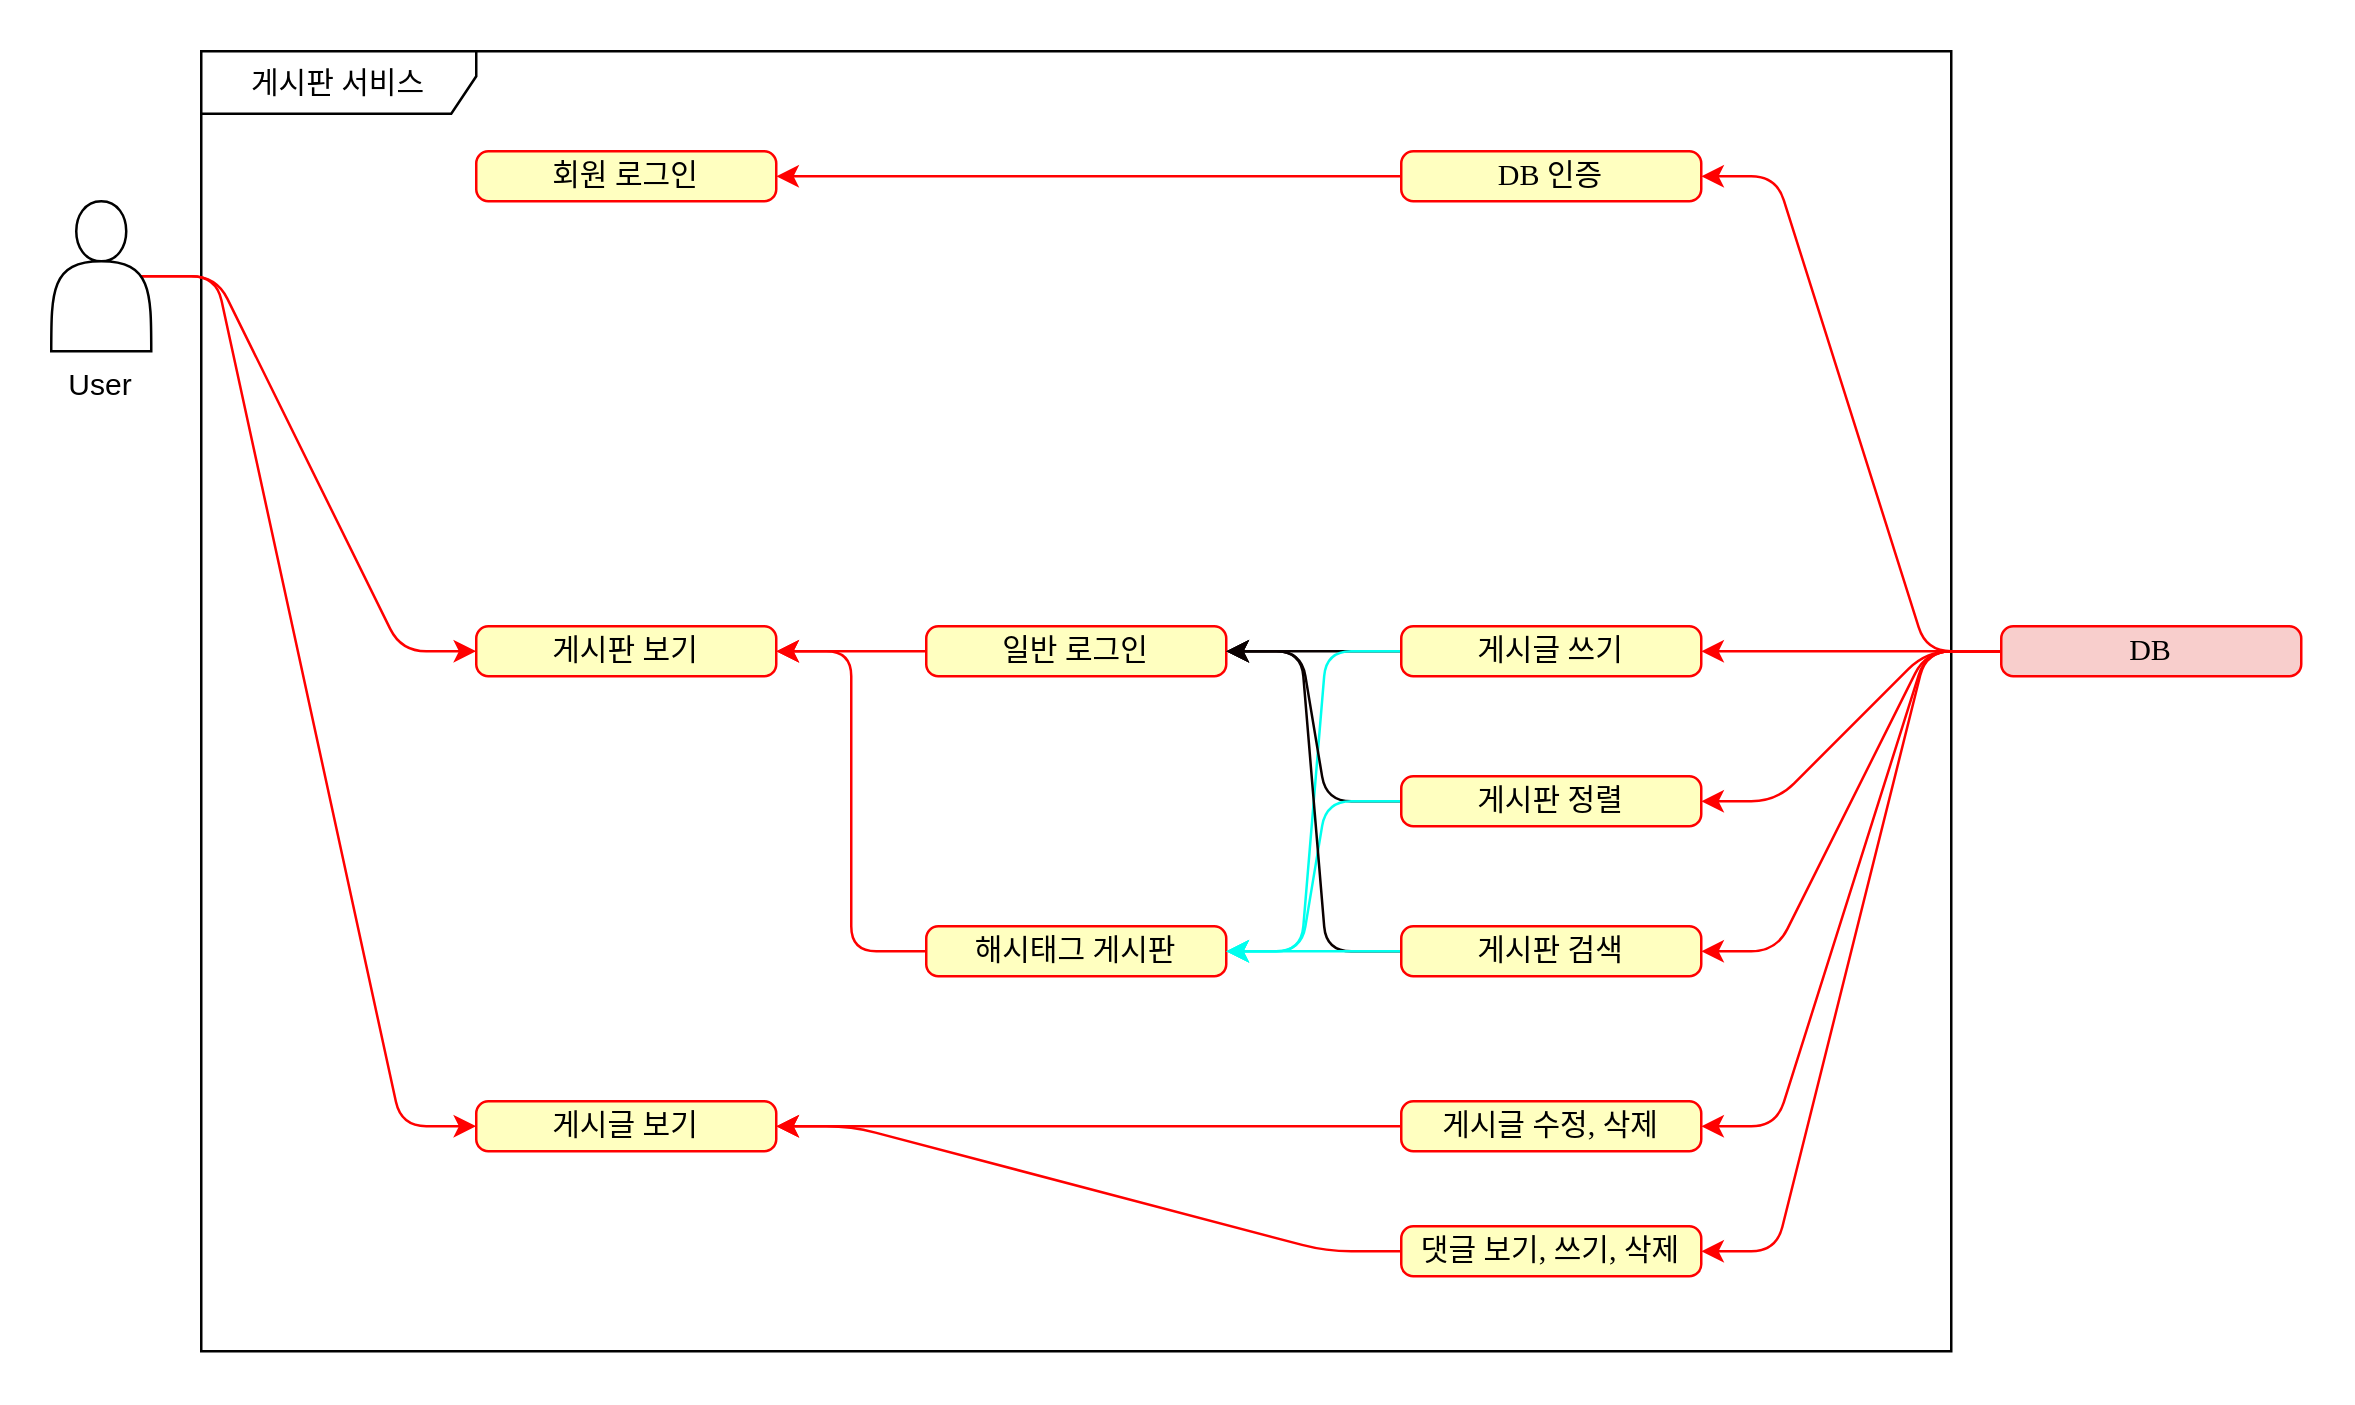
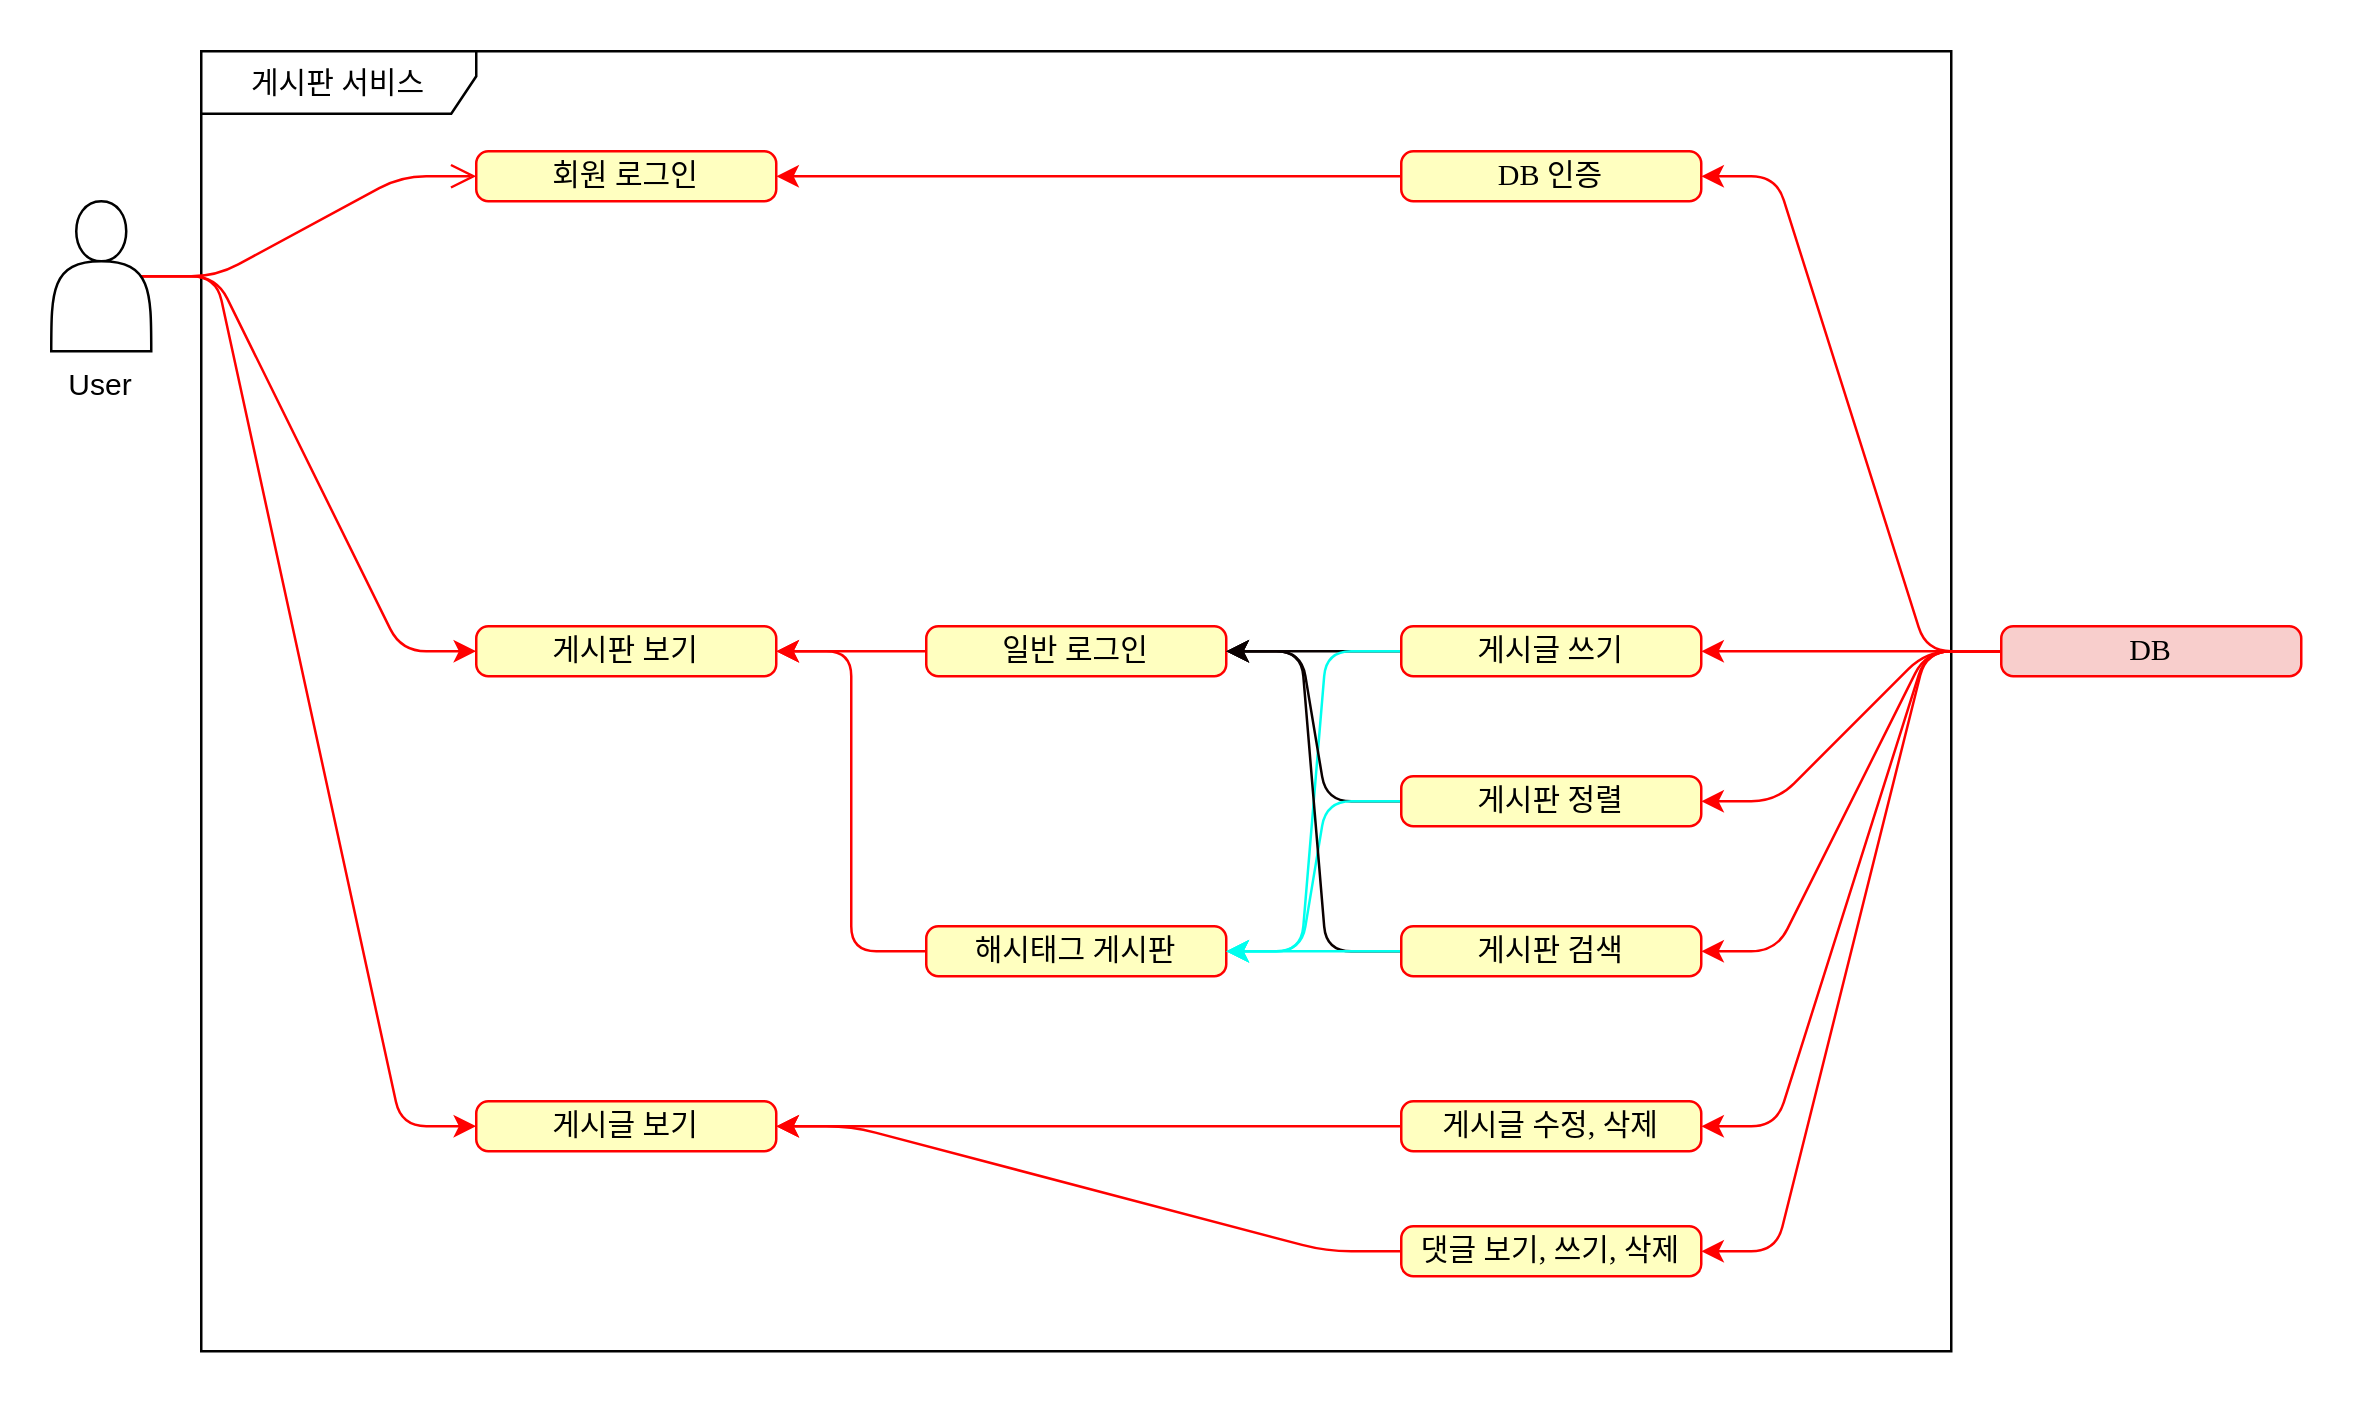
edge "User" -> "회원 로그인": added
